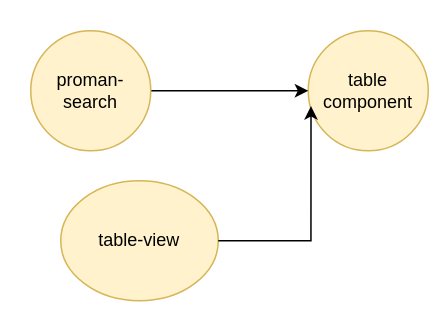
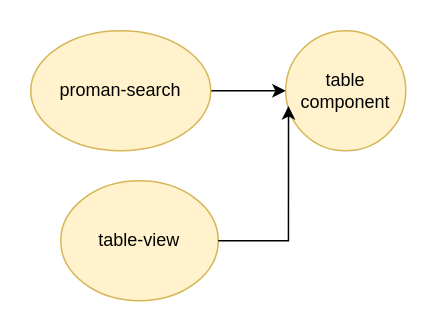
node "proman-search": size 120x120 -> 180x120
node "table component": moved (368, 91) -> (346, 91)
